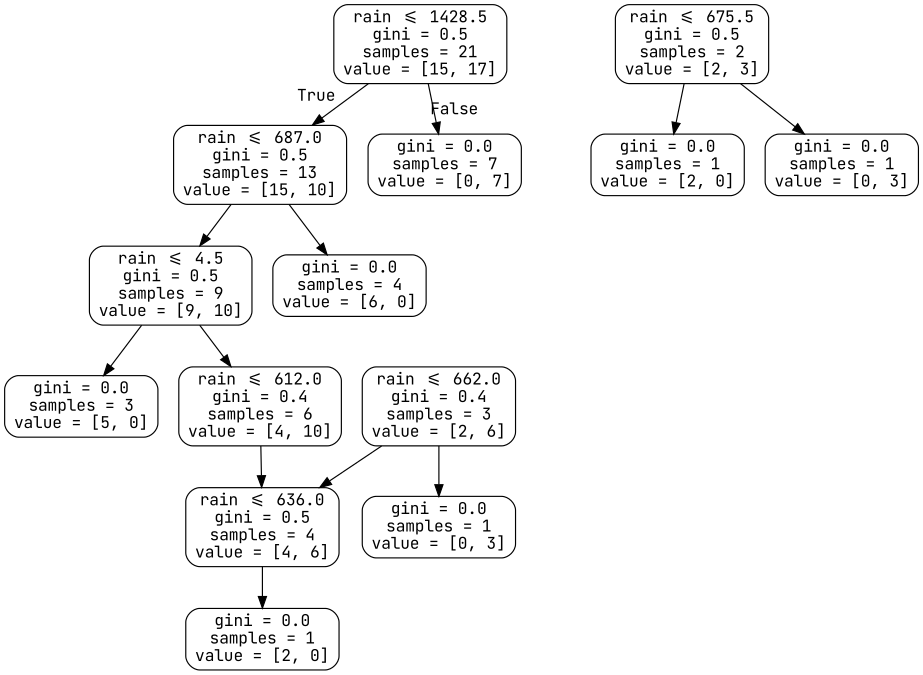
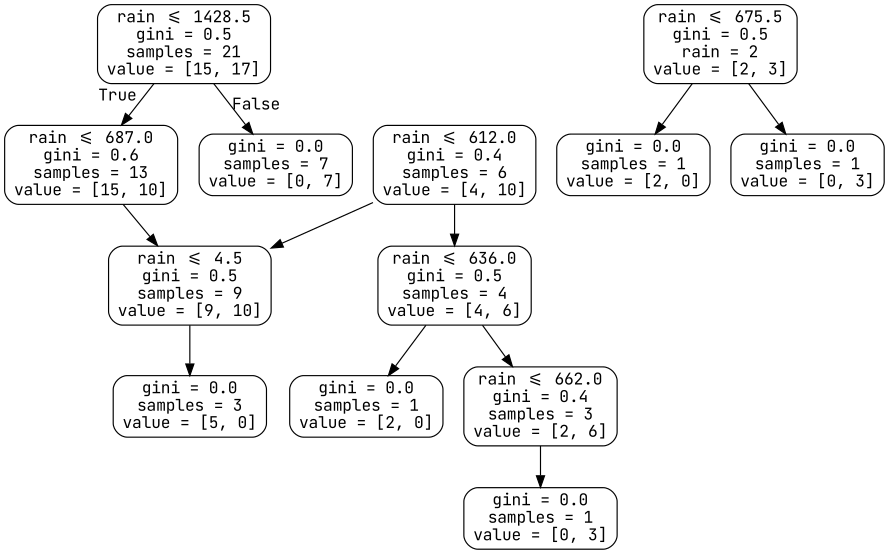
node "rain <= 675.5 gini = 0.5 samples = 2 value = [2, 3]": label "rain <= 675.5 gini = 0.5 samples = 2 value = [2, 3]" -> "rain <= 675.5 gini = 0.5 rain = 2 value = [2, 3]"
node "rain <= 687.0 gini = 0.5 samples = 13 value = [15, 10]": label "rain <= 687.0 gini = 0.5 samples = 13 value = [15, 10]" -> "rain <= 687.0 gini = 0.6 samples = 13 value = [15, 10]"
node "gini = 0.0 samples = 4 value = [6, 0]": removed
edge "rain <= 4.5 gini = 0.5 samples = 9 value = [9, 10]" -> "rain <= 612.0 gini = 0.4 samples = 6 value = [4, 10]": reversed
edge "rain <= 662.0 gini = 0.4 samples = 3 value = [2, 6]" -> "rain <= 636.0 gini = 0.5 samples = 4 value = [4, 6]": reversed
